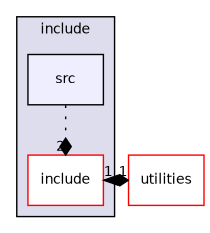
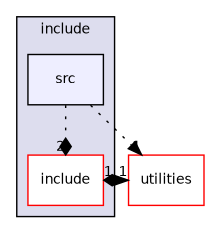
edge "src" -> "utilities": added
edge "include" -> "utilities": arrowhead diamond -> normal
edge "utilities" -> "include": arrowhead normal -> diamond
